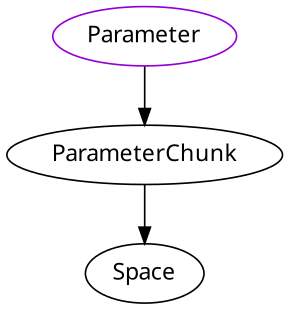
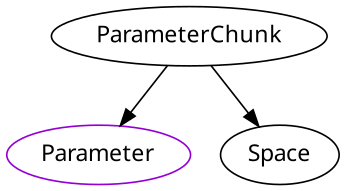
edge "Parameter" -> "ParameterChunk": reversed
